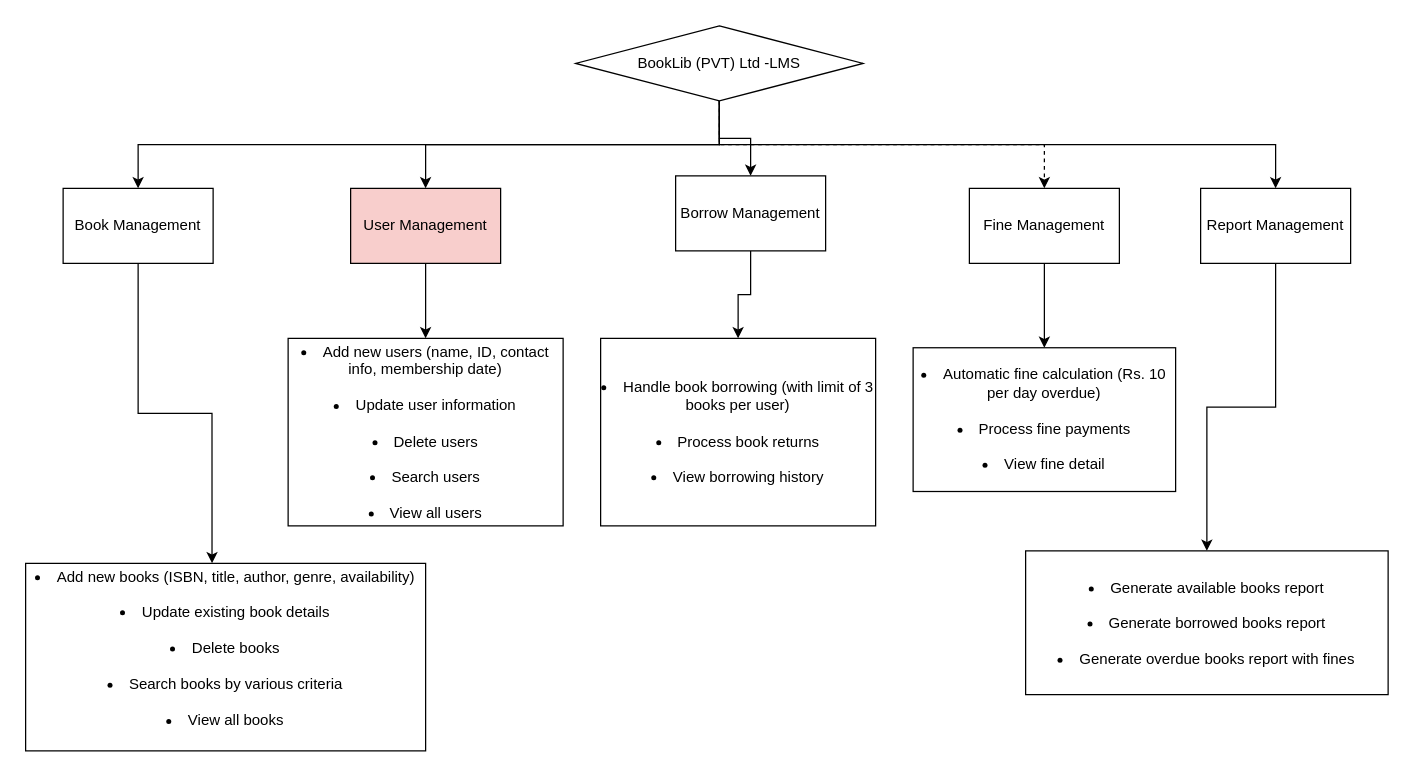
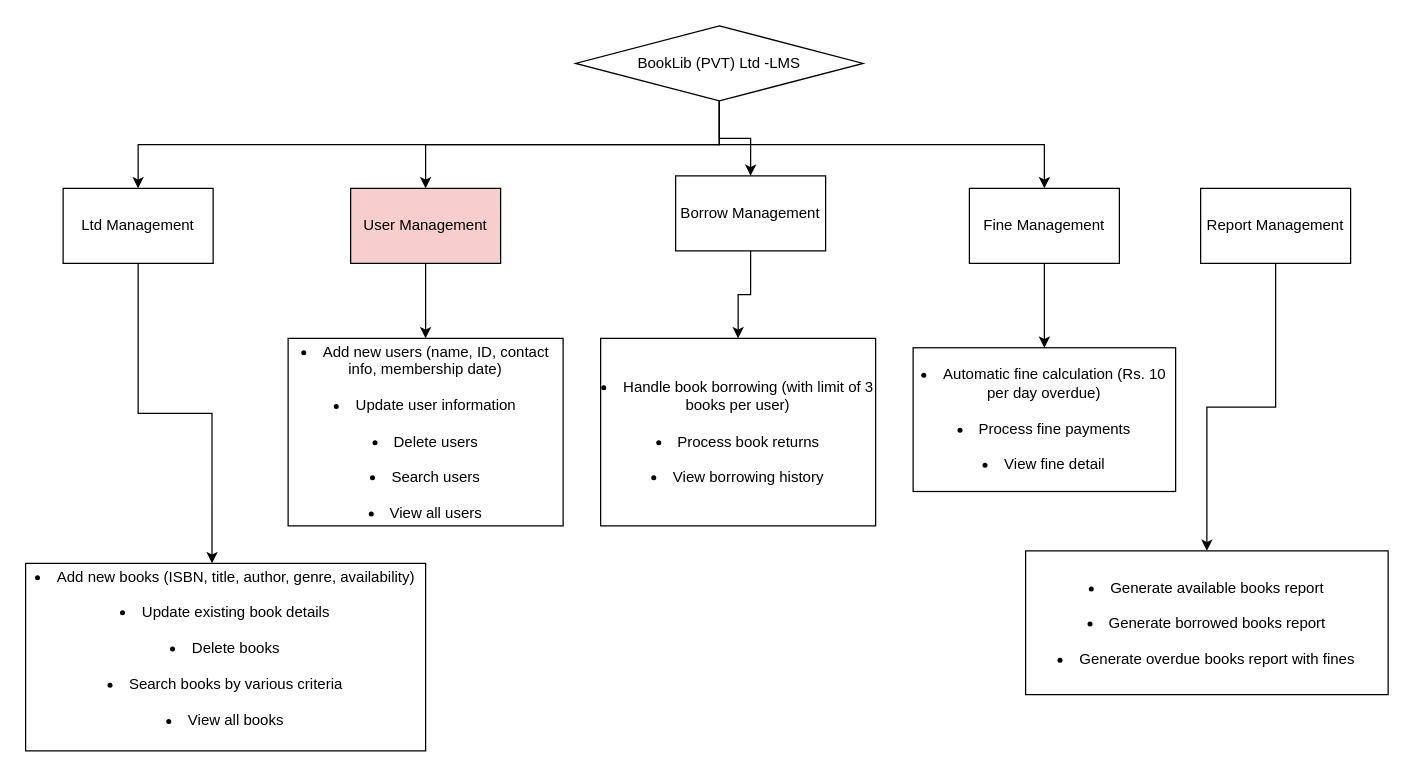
edge "BookLib (PVT) Ltd -LMS" -> "Report Management": removed
edge "BookLib (PVT) Ltd -LMS" -> "Fine Management": style dashed -> solid
node "Book Management": label "Book Management" -> "Ltd Management"
